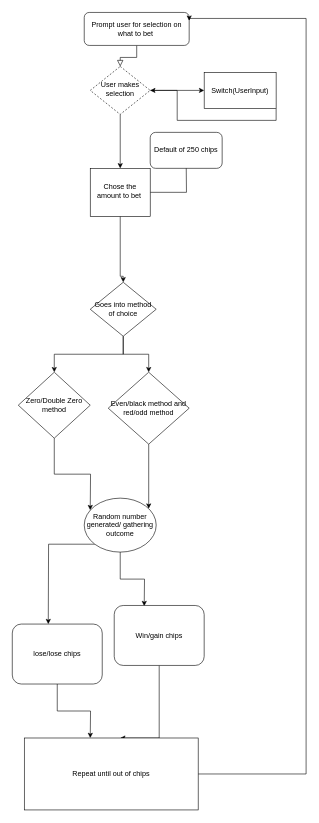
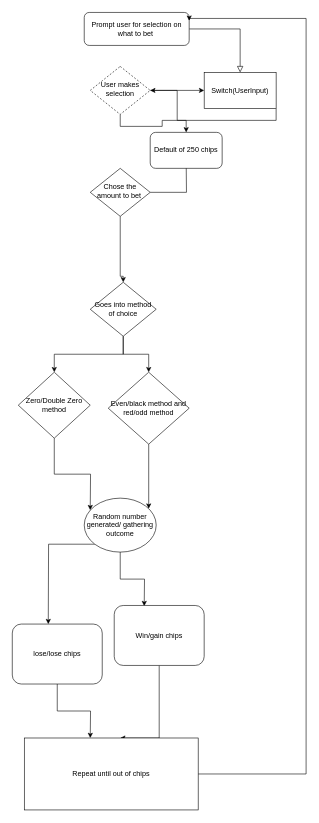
edge "Prompt user for selection on what to bet" -> "User makes selection": now "Prompt user for selection on what to bet" -> "Switch(UserInput)"
edge "User makes selection" -> "Chose the amount to bet": now "User makes selection" -> "Default of 250 chips"
node "Chose the amount to bet": shape rectangle -> diamond
